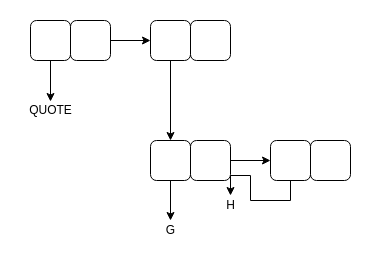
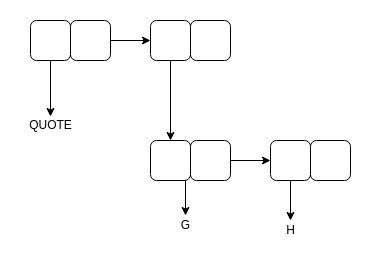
node "QUOTE": moved (51, 111) -> (51, 126)
node "H": moved (231, 206) -> (291, 231)
node "G": moved (171, 231) -> (186, 226)
